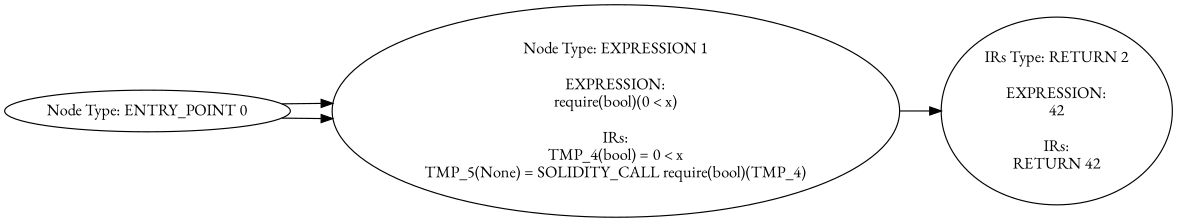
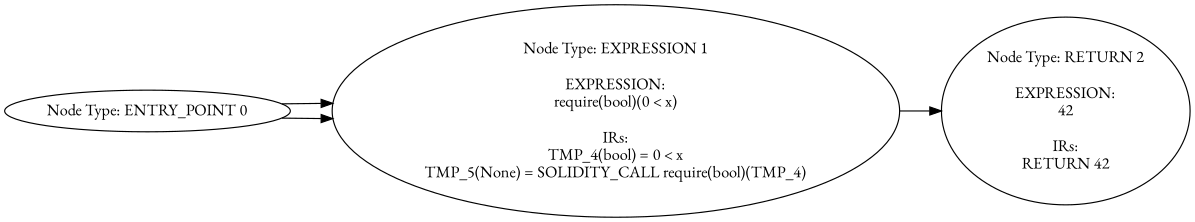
node "IRs Type: RETURN 2 EXPRESSION: 42 IRs: RETURN 42": label "IRs Type: RETURN 2 EXPRESSION: 42 IRs: RETURN 42" -> "Node Type: RETURN 2 EXPRESSION: 42 IRs: RETURN 42"
